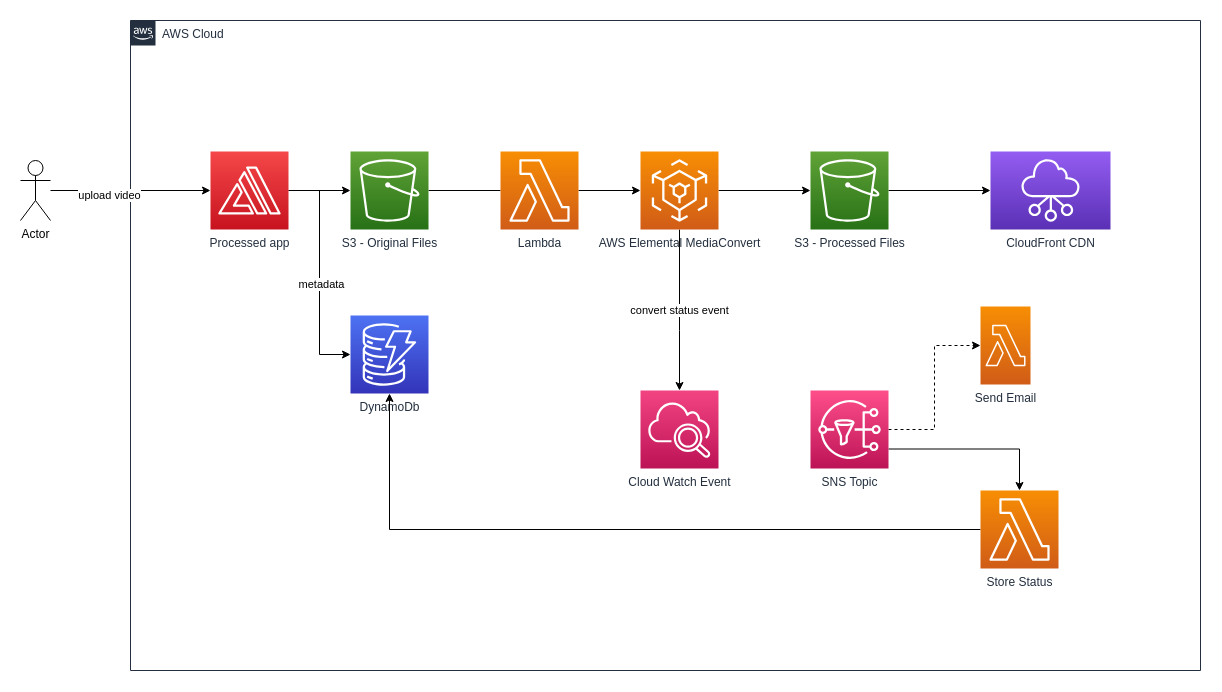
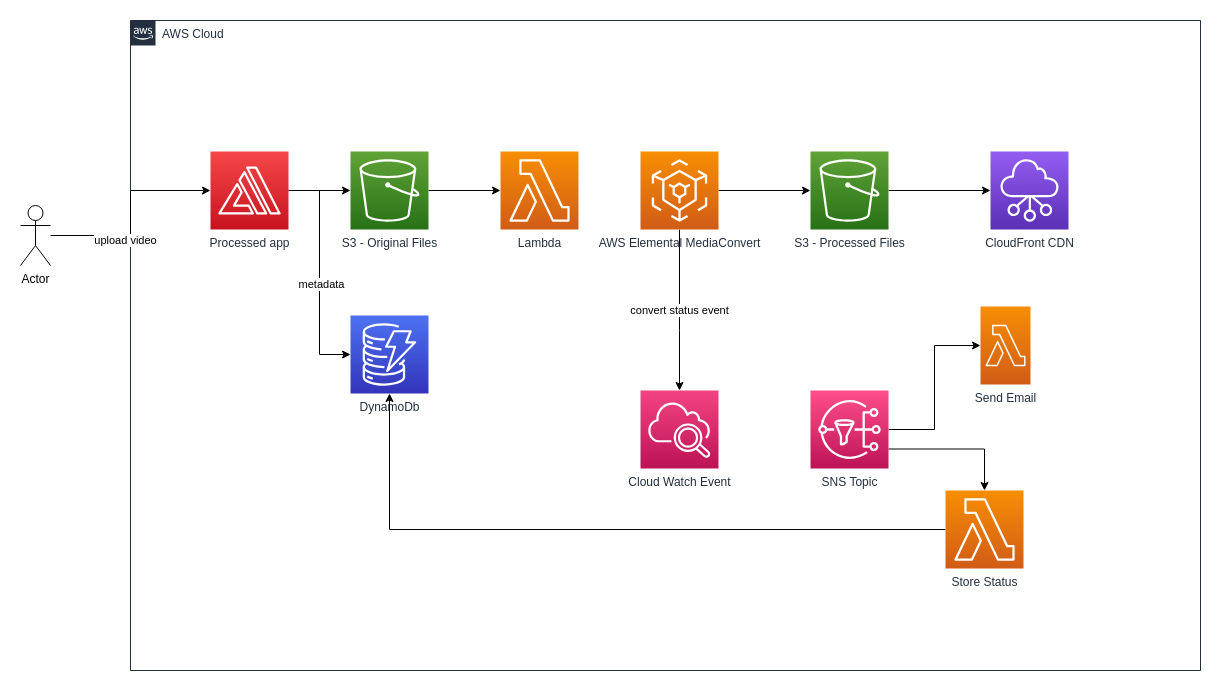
node "Actor": moved (36, 191) -> (36, 236)
edge "S3 - Original Files" -- "Lambda": arrowhead none -> classic
edge "Lambda" -> "AWS Elemental MediaConvert": removed
node "CloudFront CDN": size 120x78 -> 78x78
edge "SNS Topic" -> "Send Email": style dashed -> solid
node "Store Status": moved (1020, 530) -> (985, 530)
